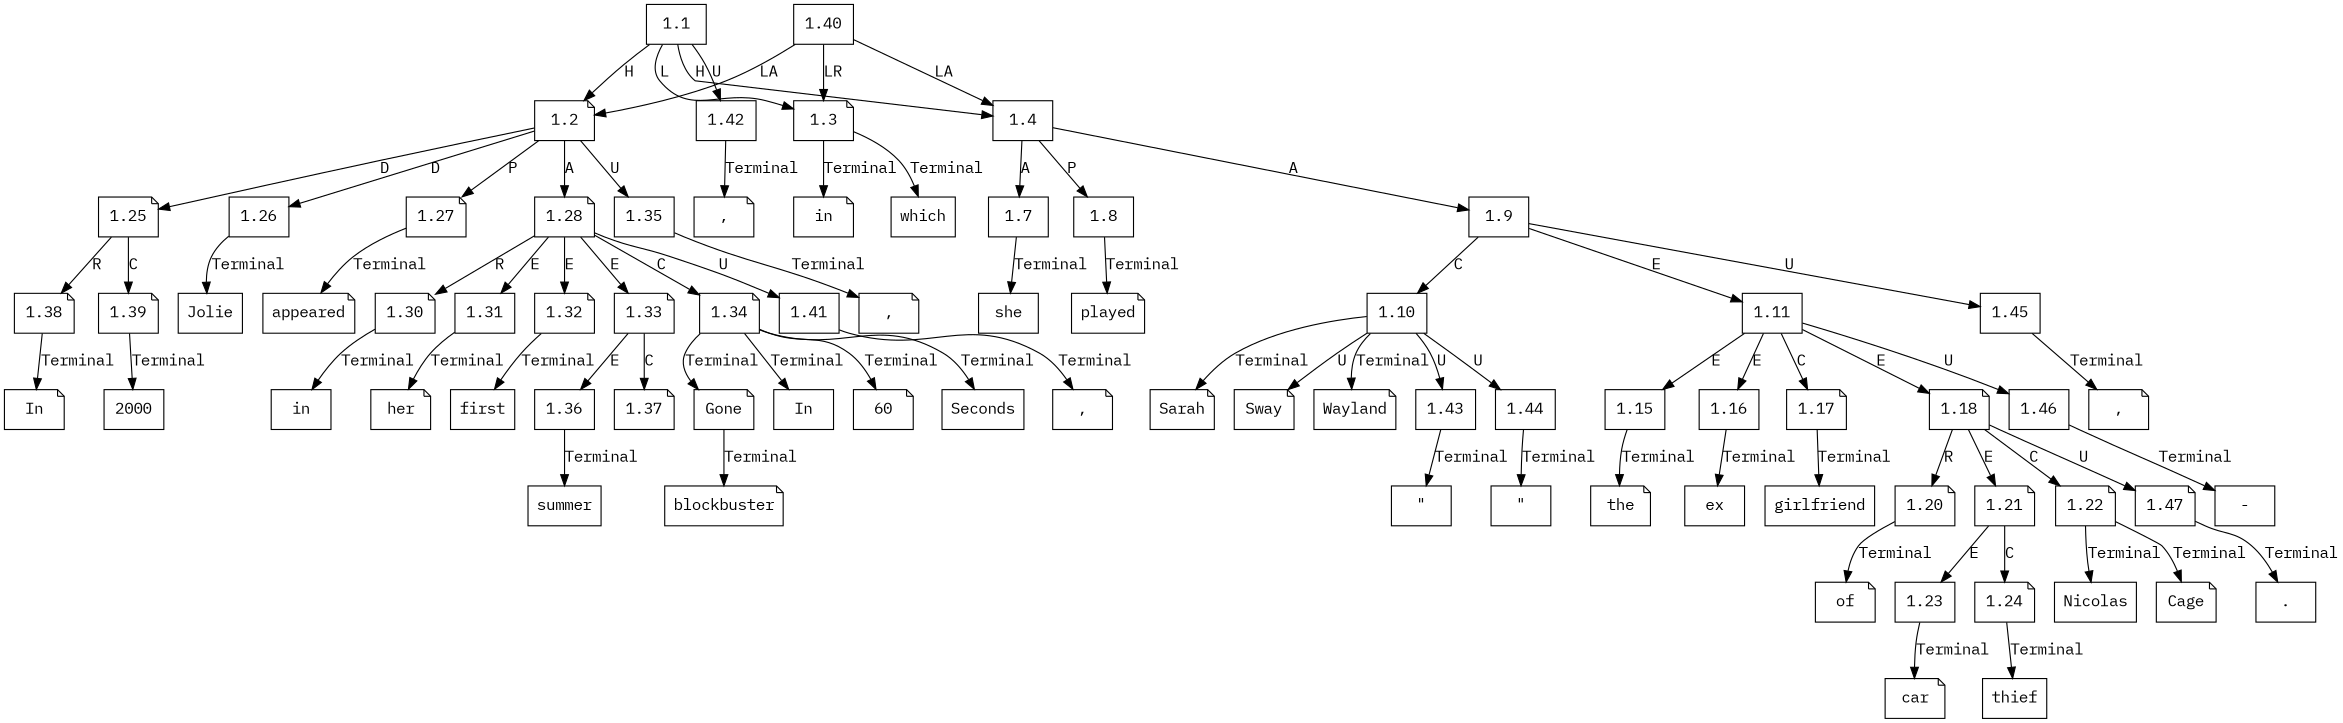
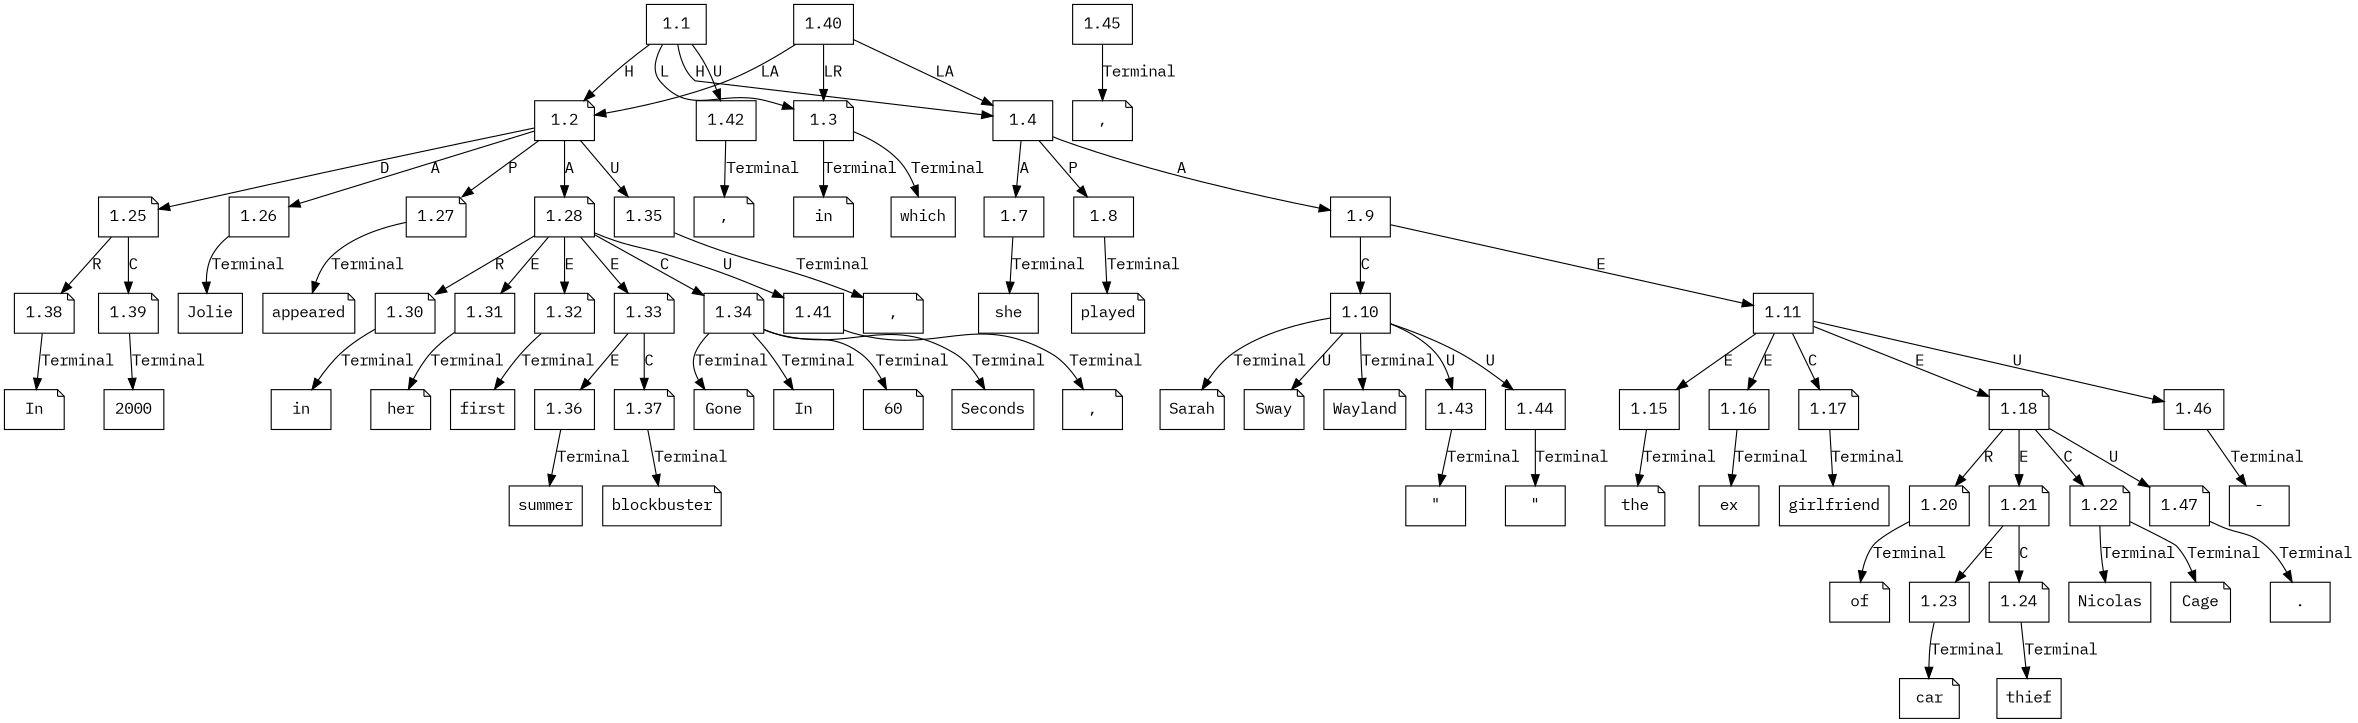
edge "1.2" -> "1.26": label "D" -> "A"
edge "1.9" -> "1.45": removed, label "U"
edge "Gone" -> "blockbuster": now "1.37" -> "blockbuster"
